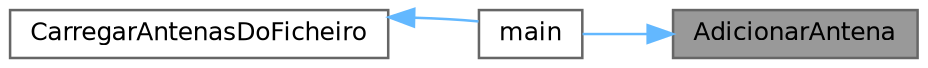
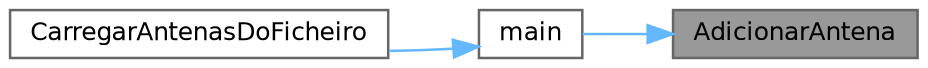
edge "main" -> "CarregarAntenasDoFicheiro": reversed
